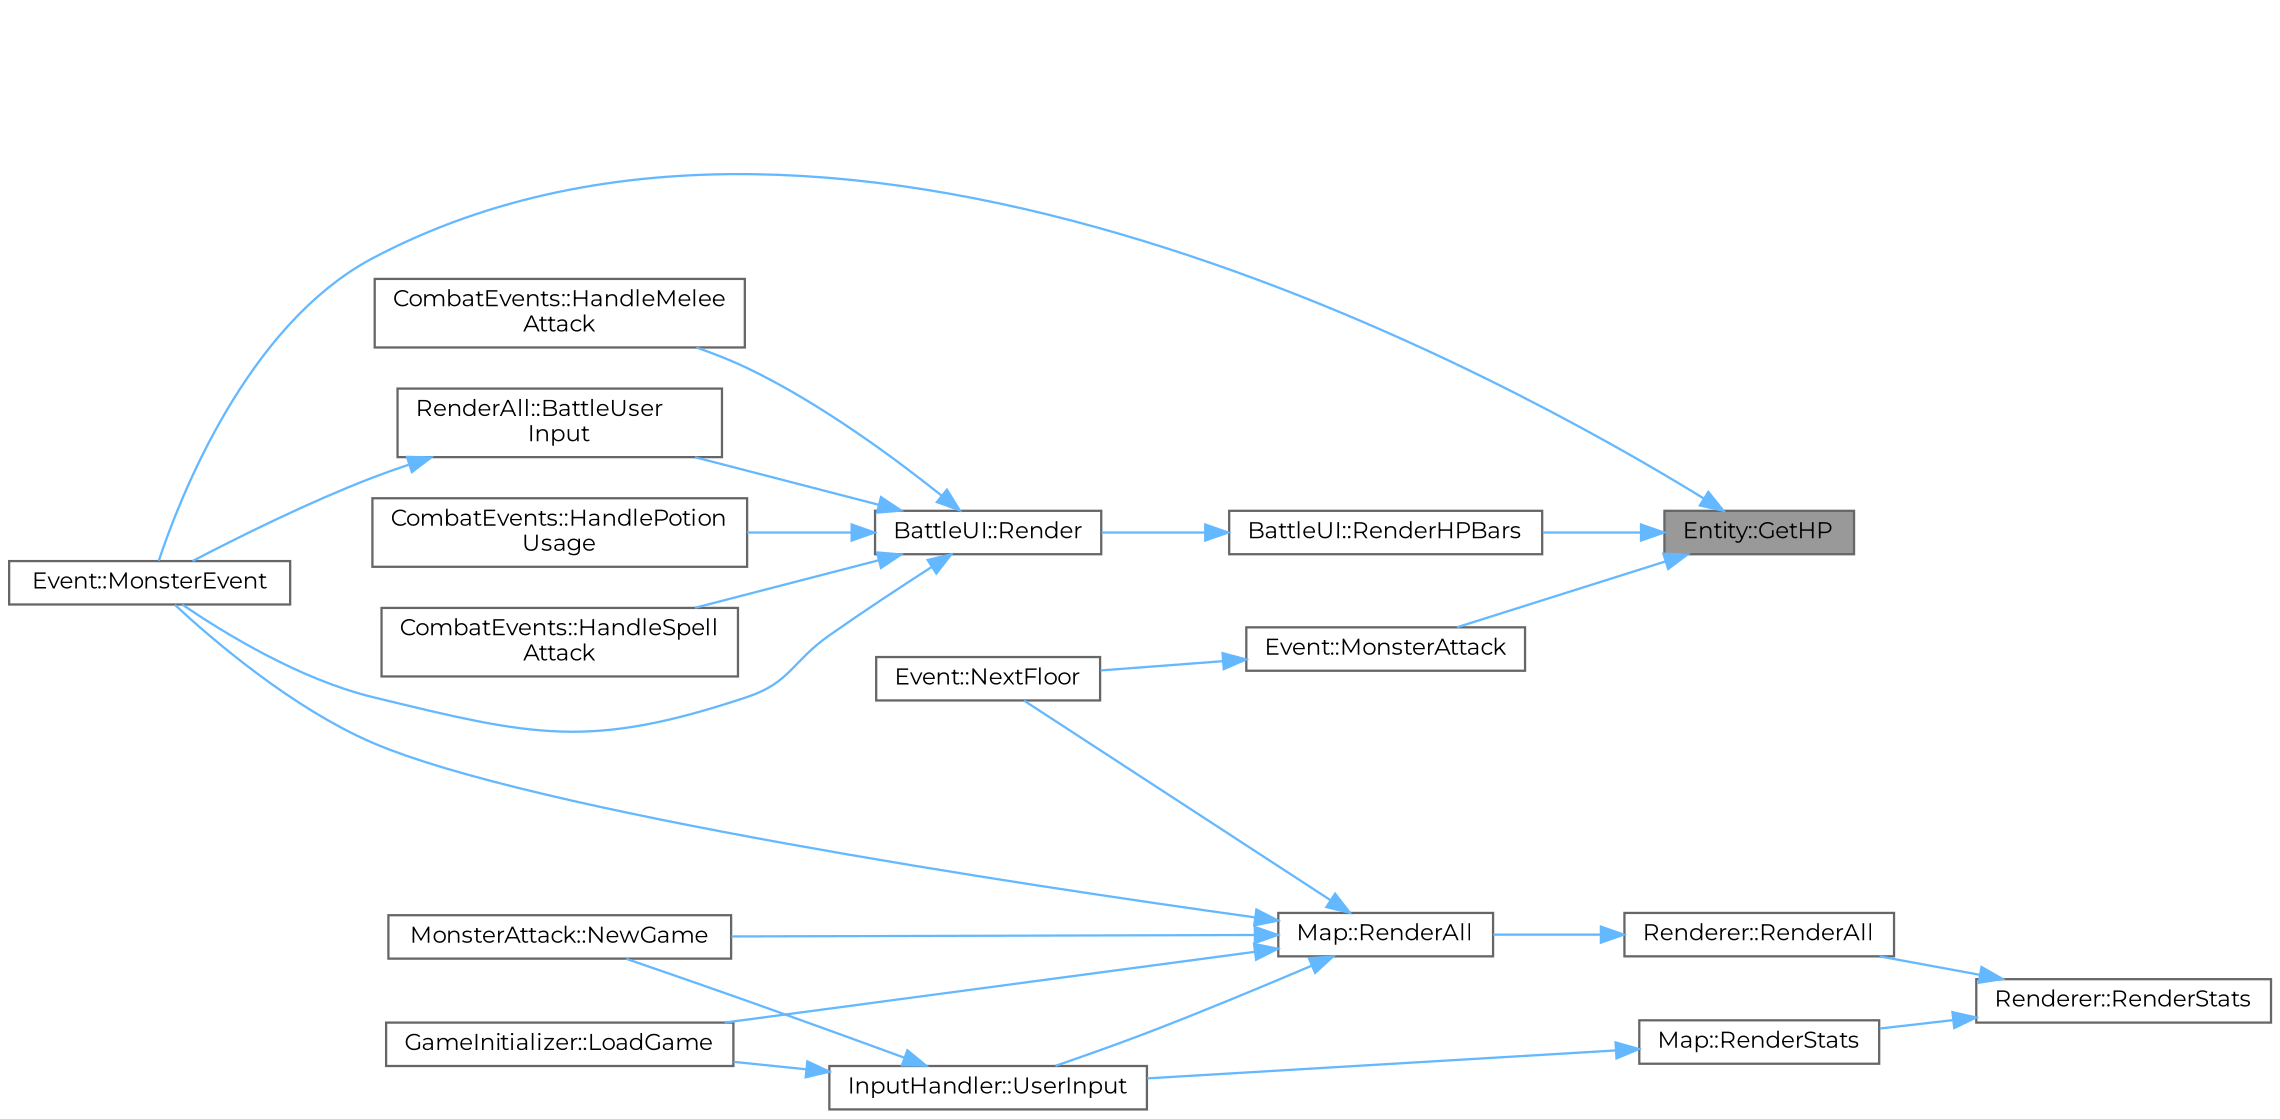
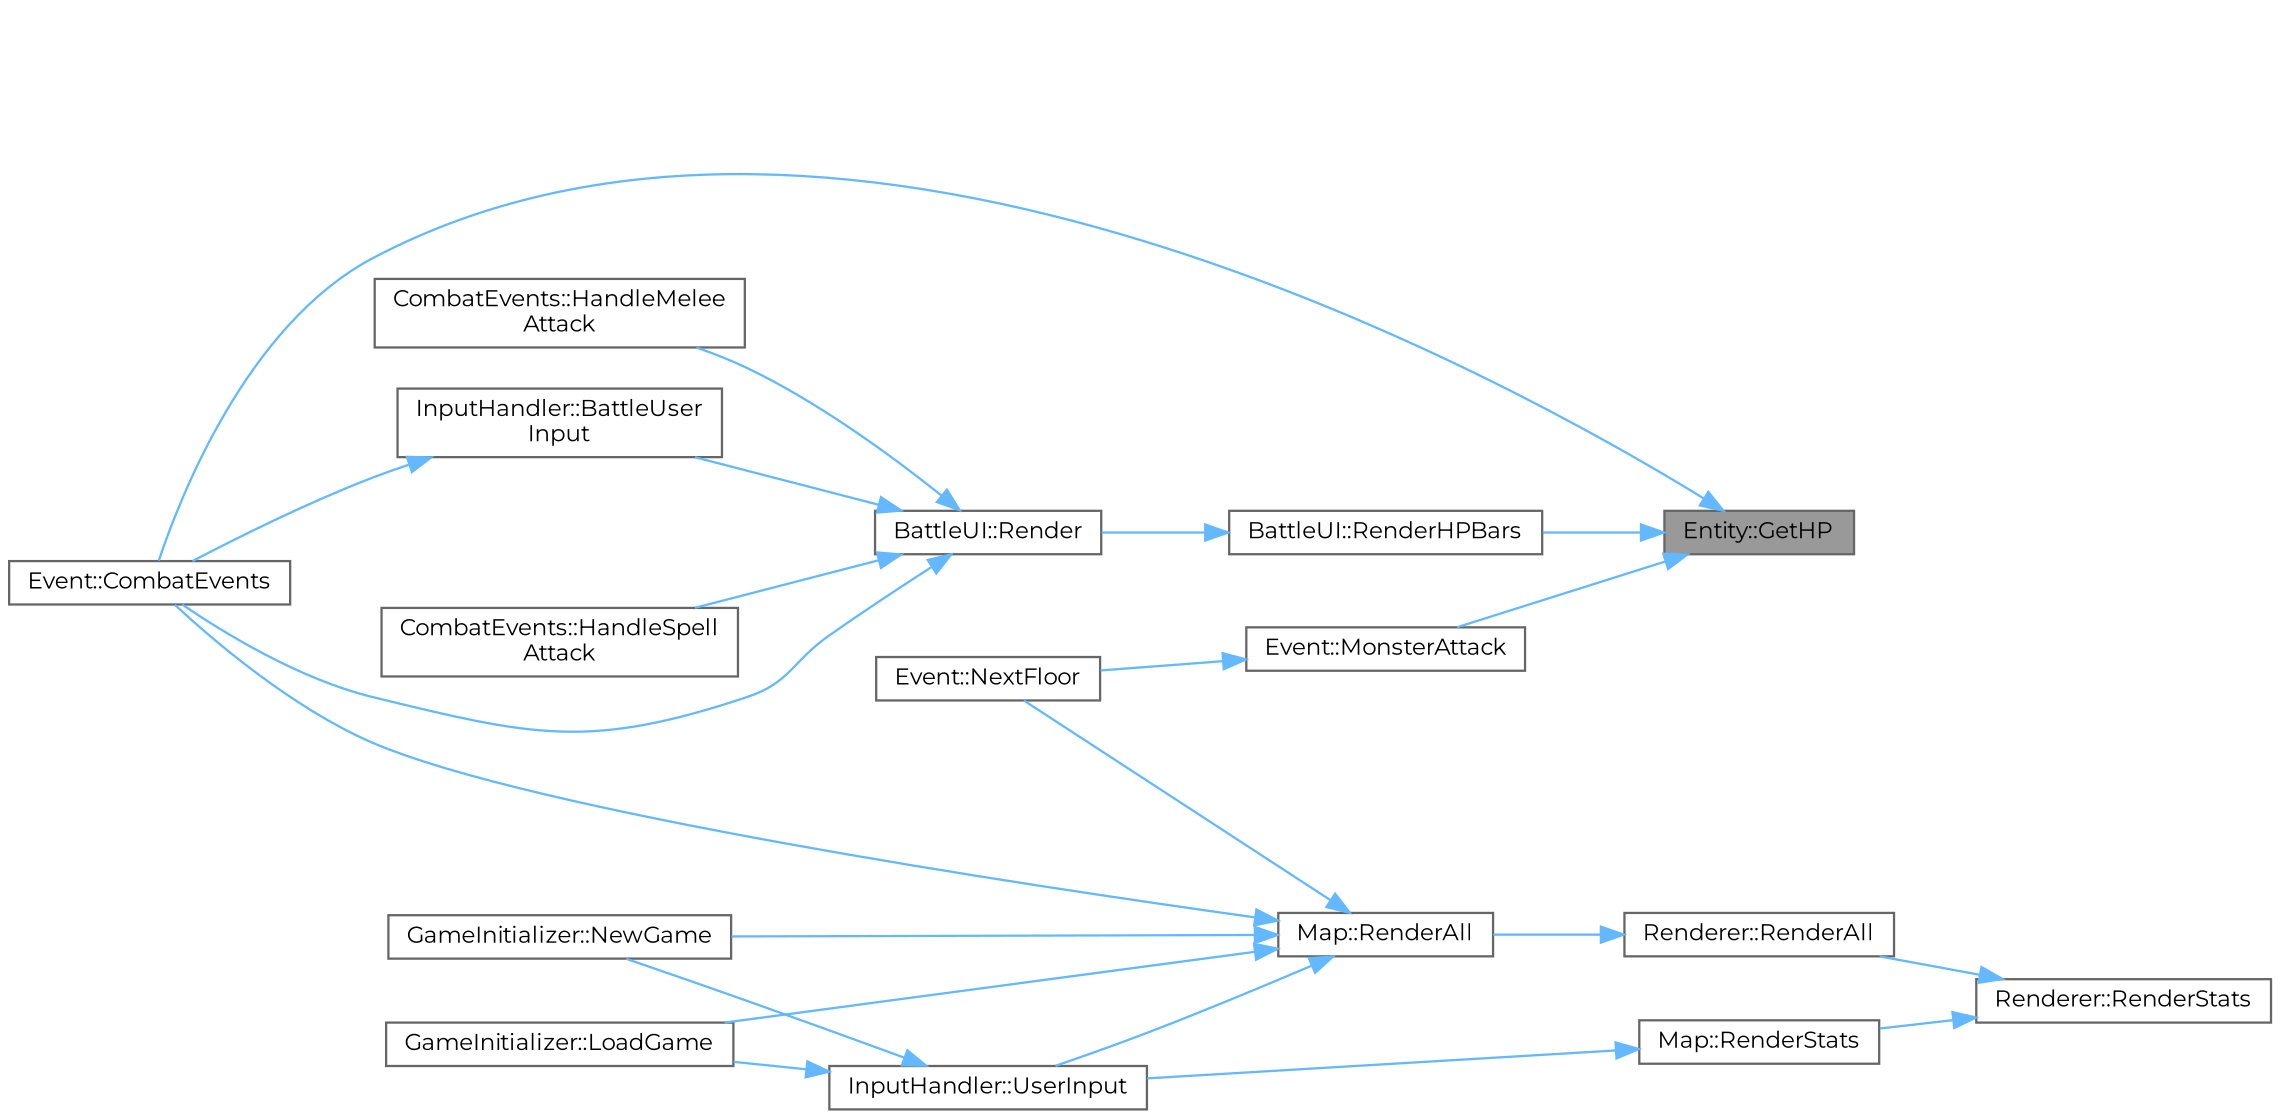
node "RenderAll::BattleUser Input": label "RenderAll::BattleUser Input" -> "InputHandler::BattleUser Input"
node "CombatEvents::HandlePotion Usage": removed
node "Event::MonsterEvent": label "Event::MonsterEvent" -> "Event::CombatEvents"
node "MonsterAttack::NewGame": label "MonsterAttack::NewGame" -> "GameInitializer::NewGame"
